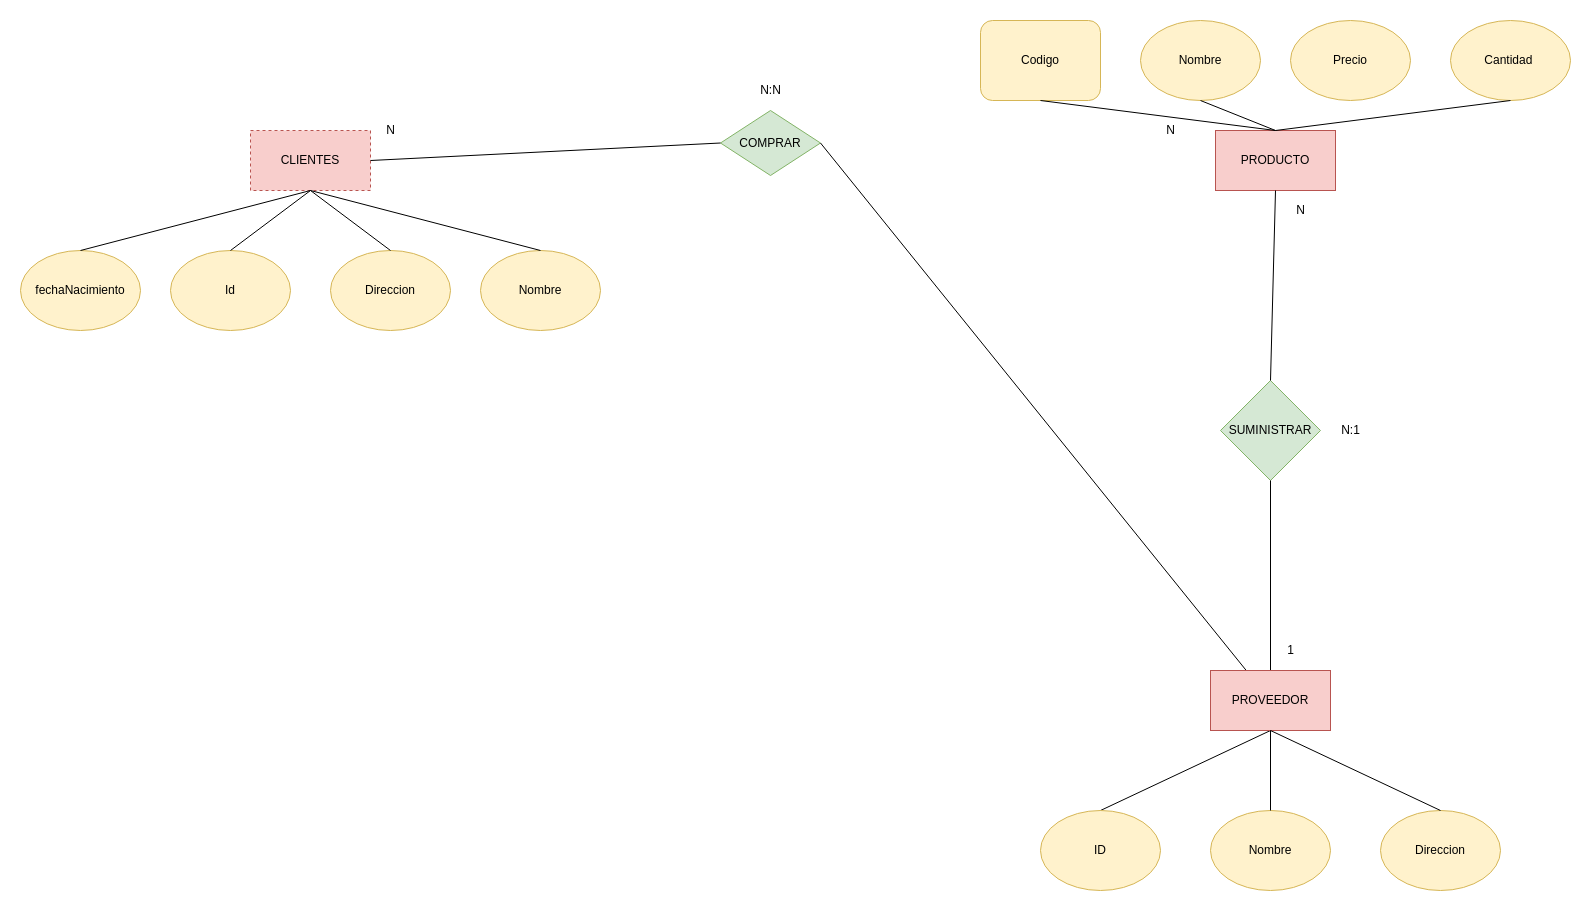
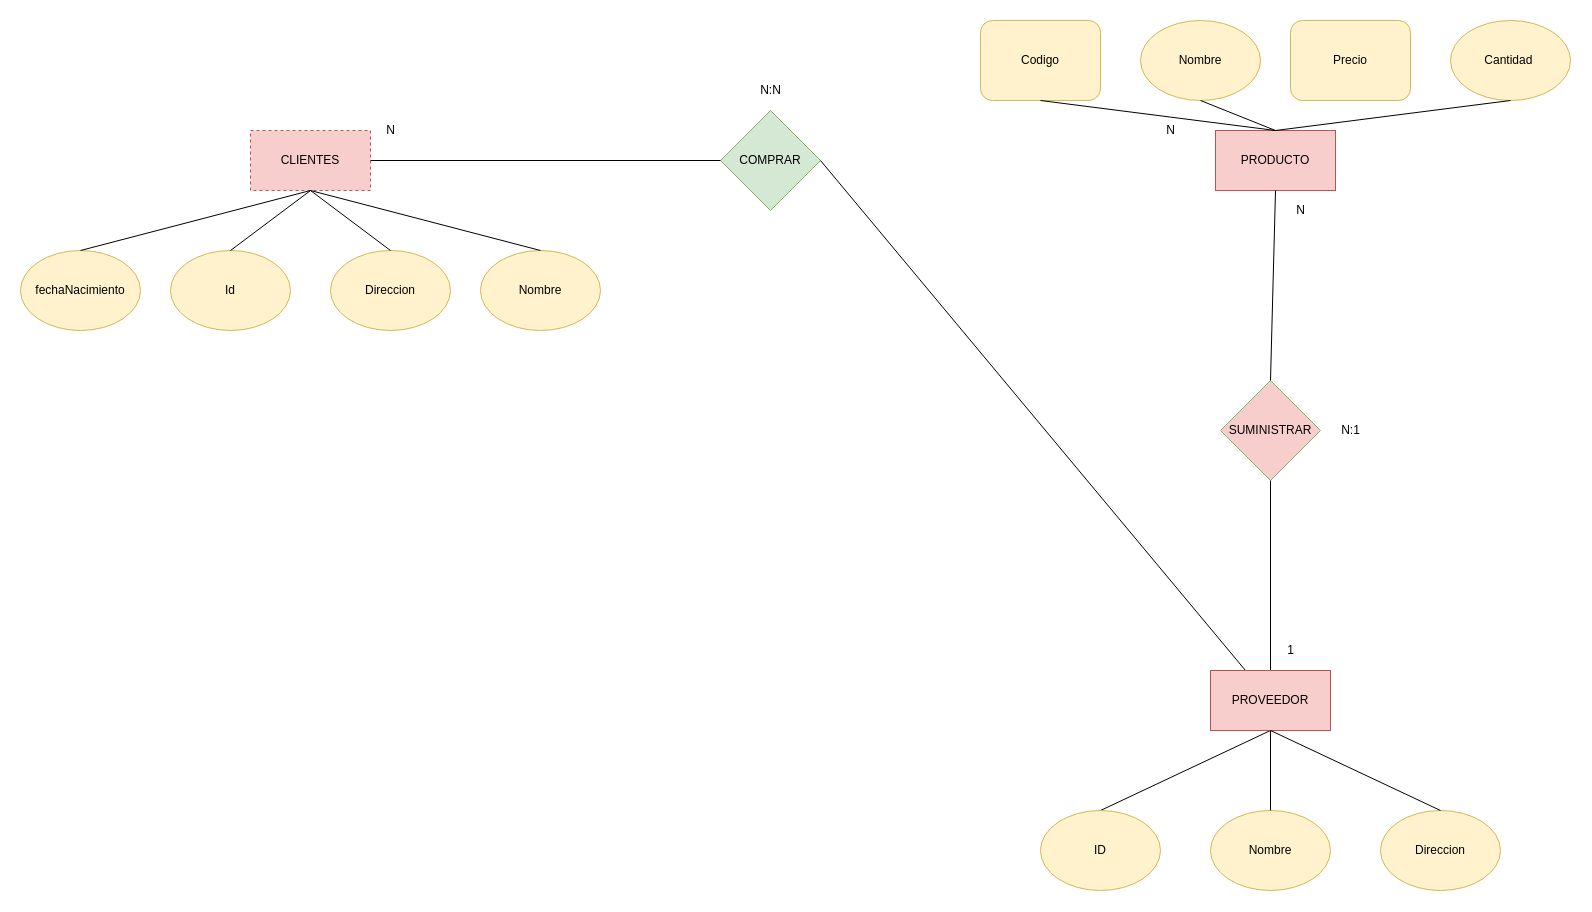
node "Precio": shape ellipse -> rounded rectangle
node "COMPRAR": size 100x65 -> 100x100
node "SUMINISTRAR": fillcolor #d5e8d4 -> #f8cecc
